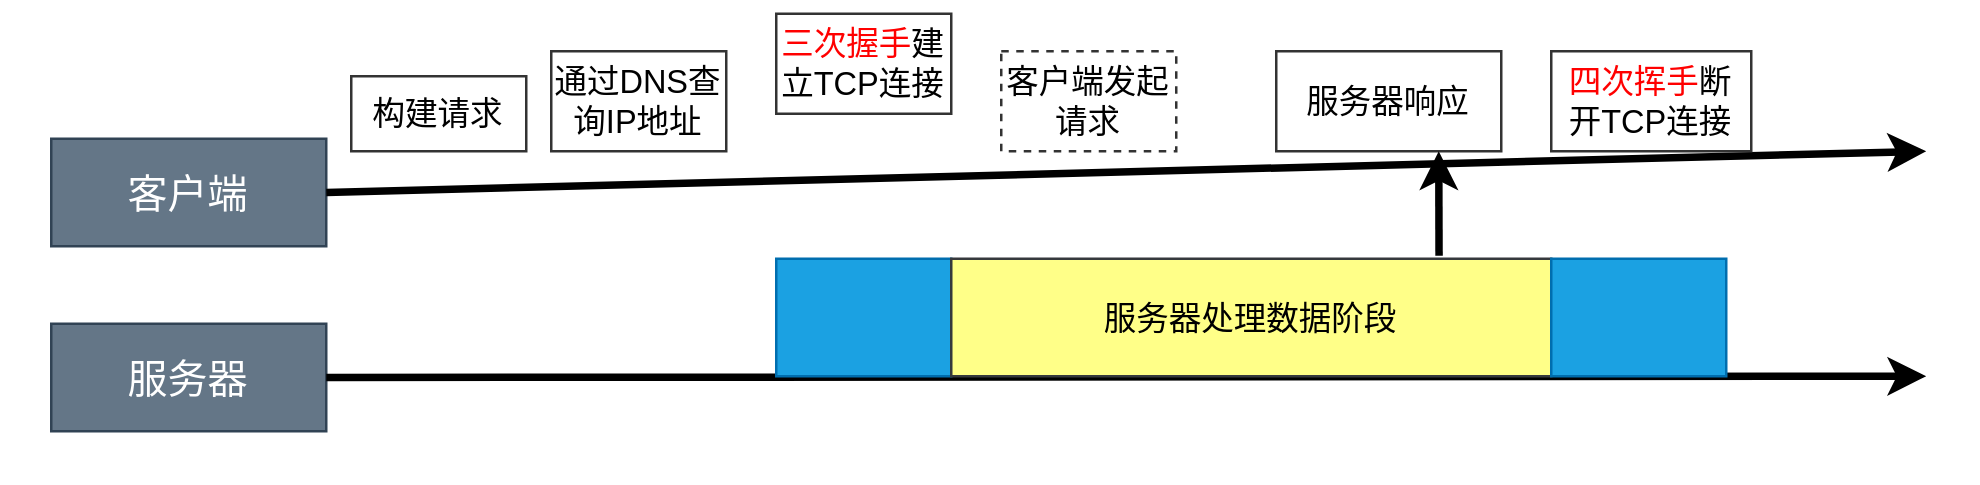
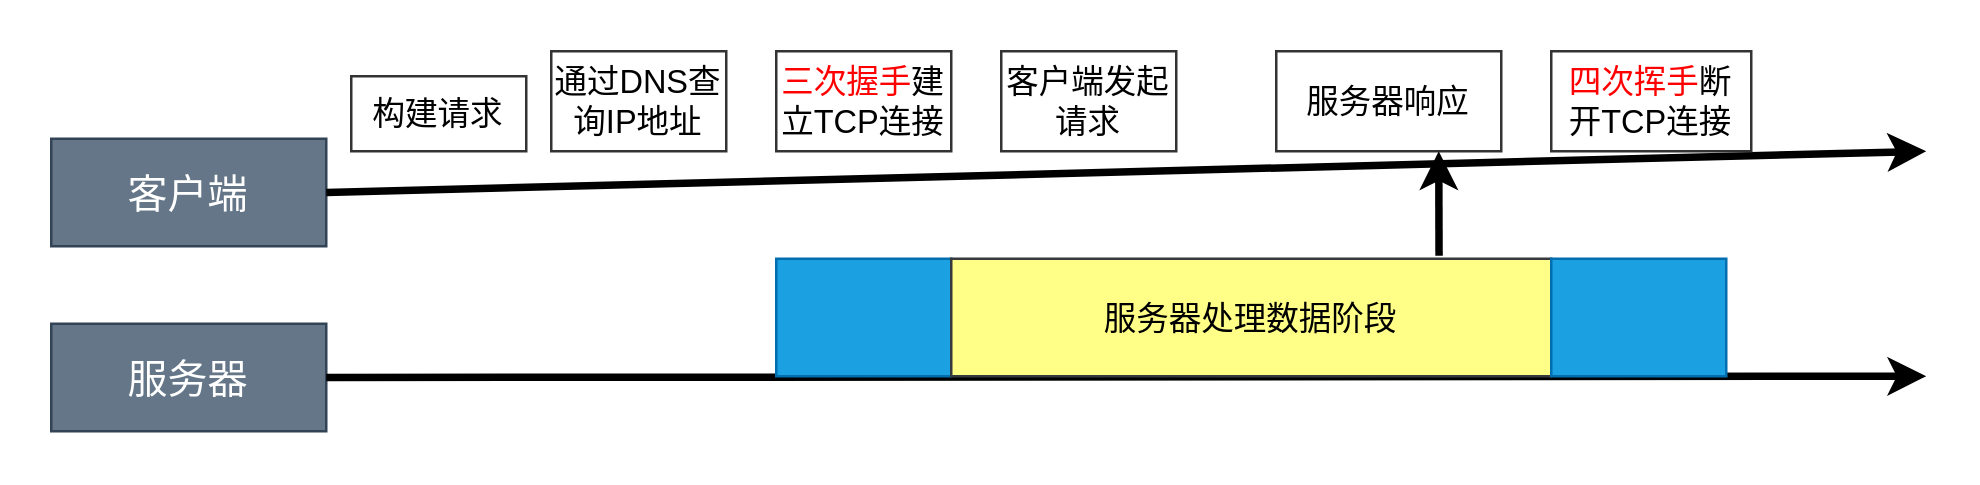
node "三次握手建立TCP连接": moved (864, 64) -> (864, 101)
node "客户端发起请求": style dashed -> solid
